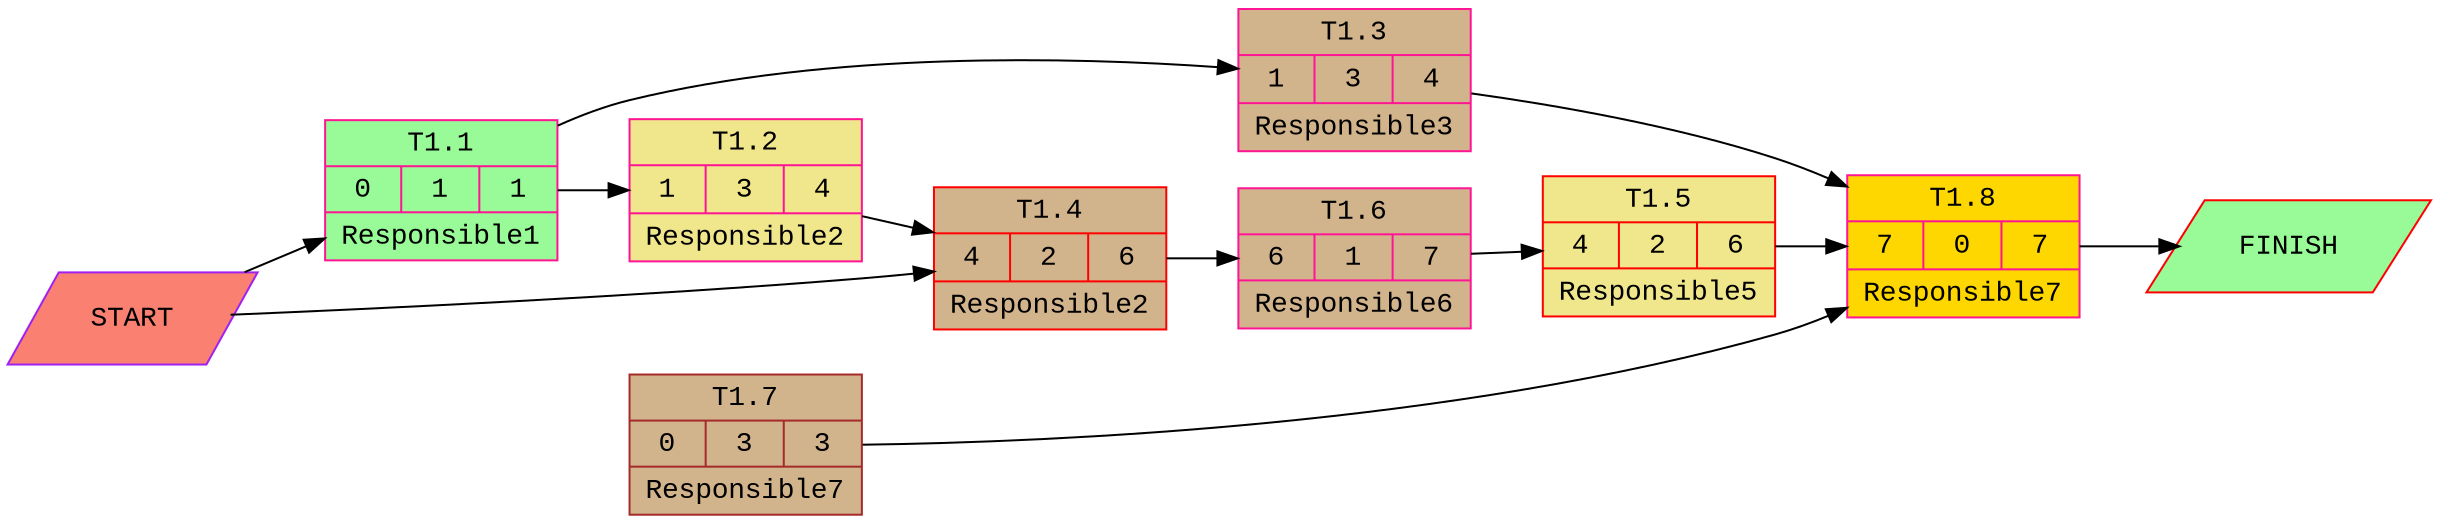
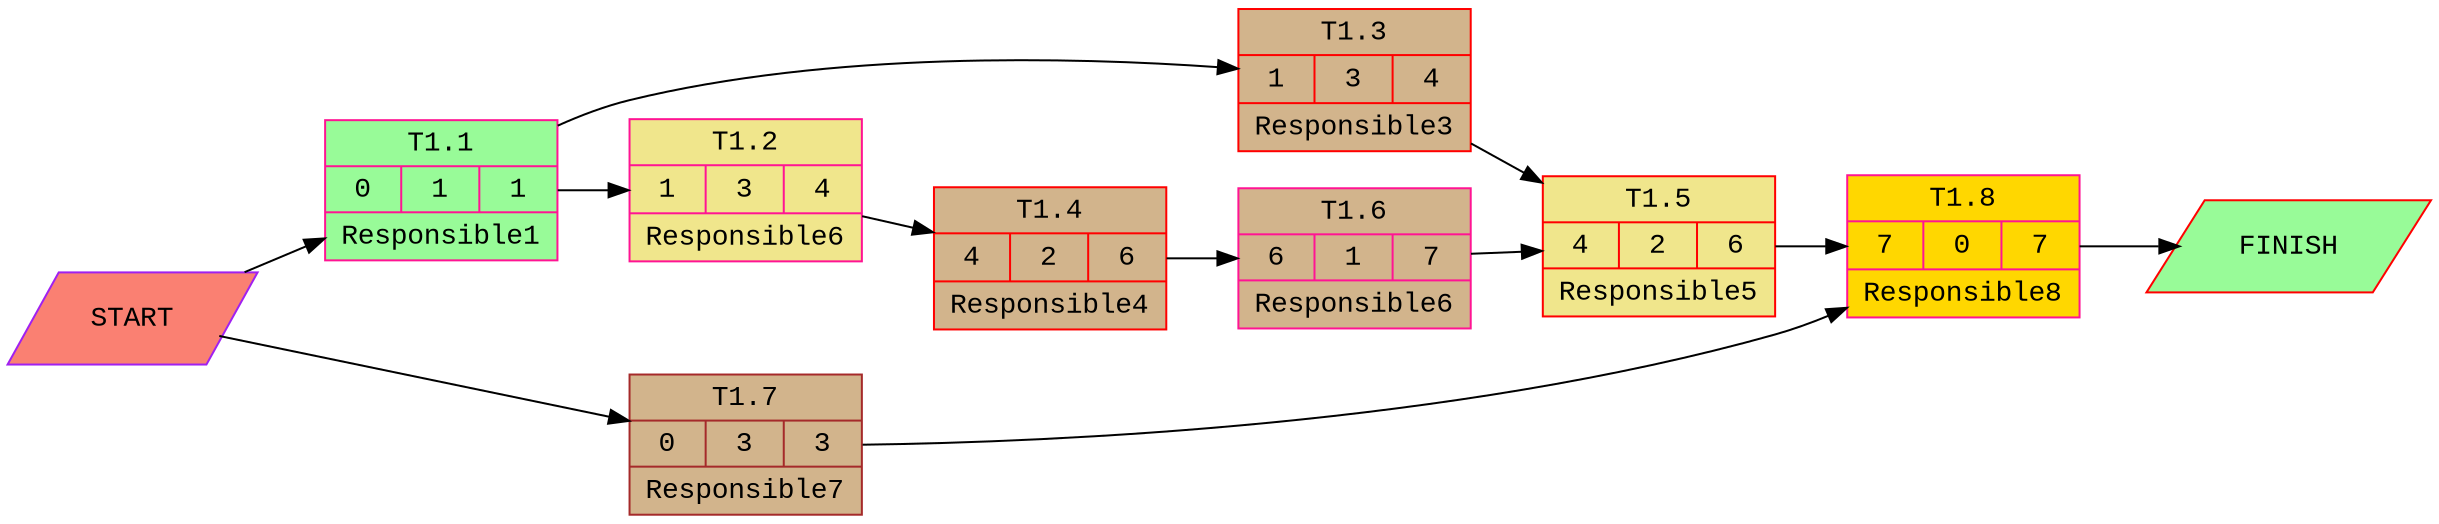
node "T1.3": color deeppink -> red
edge "T1.3" -> "T1.8": now "T1.3" -> "T1.5"
node "T1.2": text "Responsible2" -> "Responsible6"
node "T1.8": text "Responsible7" -> "Responsible8"
edge "START" -> "T1.4": now "START" -> "T1.7"
node "T1.4": text "Responsible2" -> "Responsible4"
